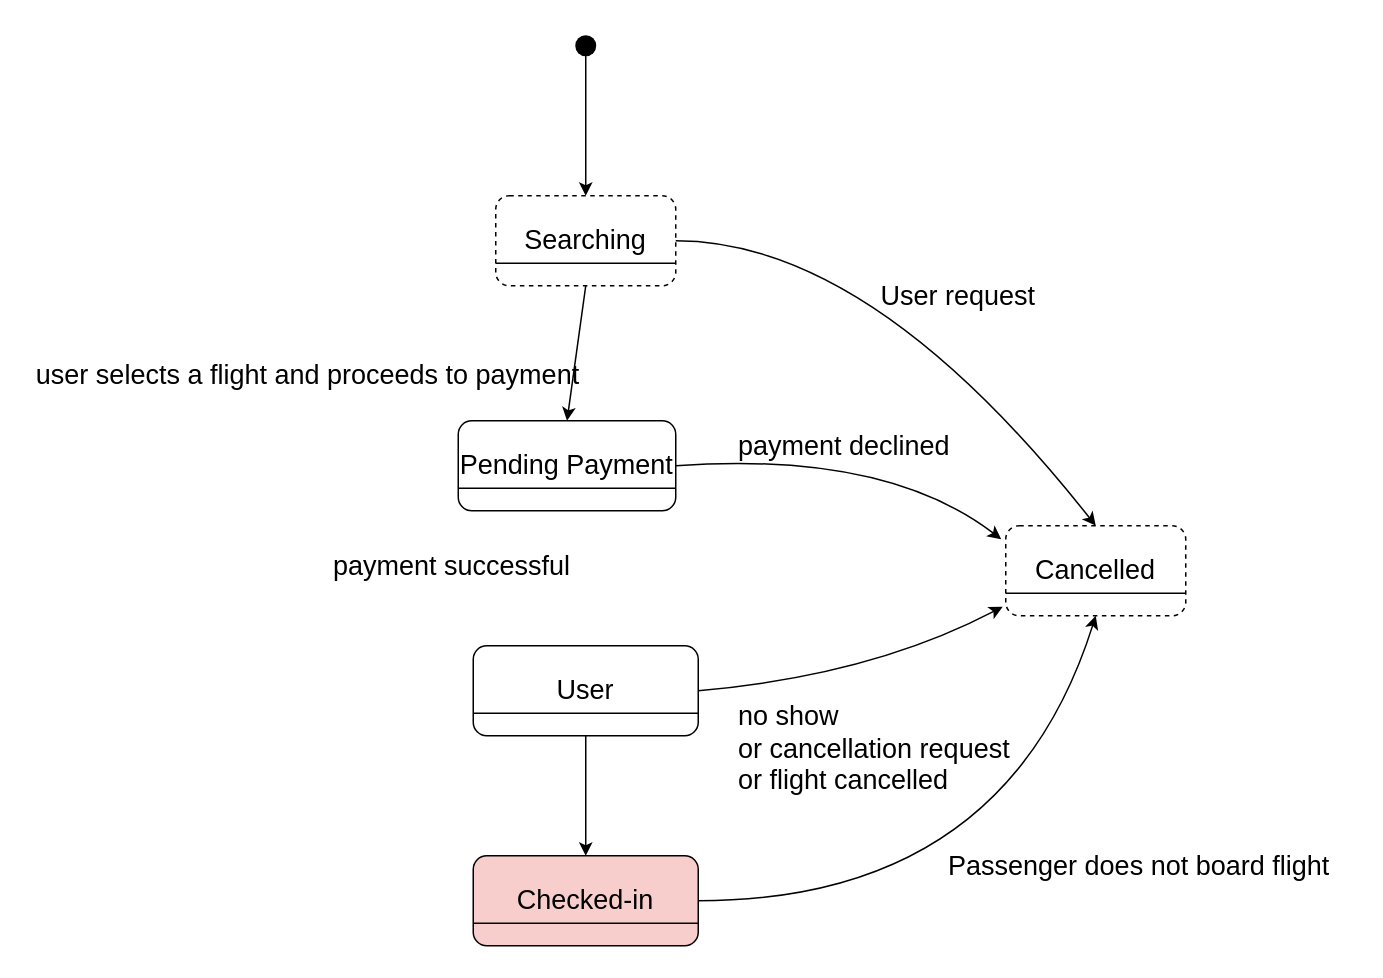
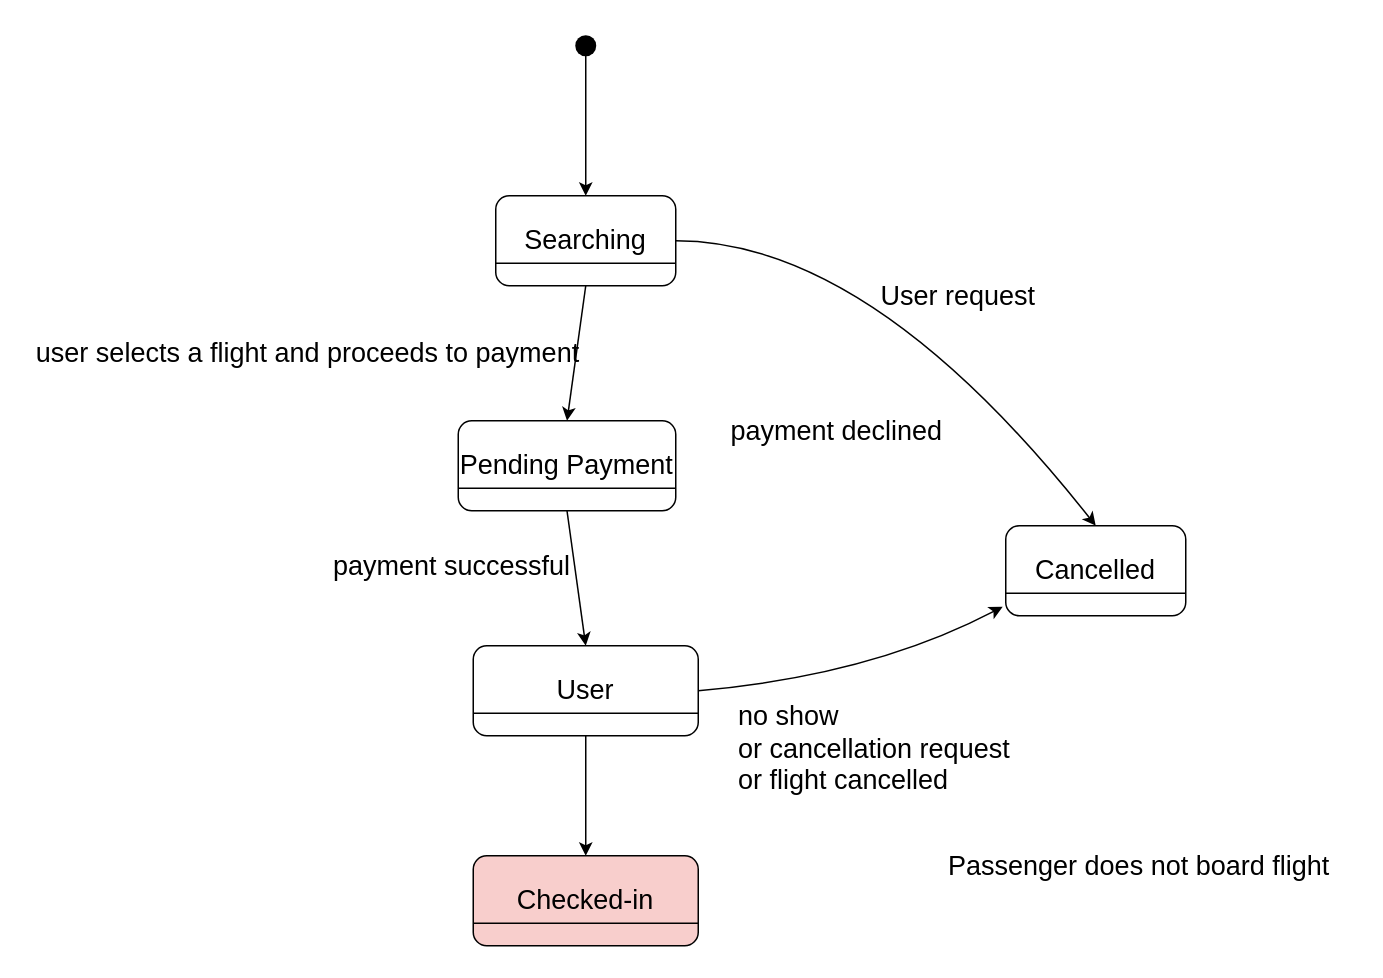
node "Searching": style dashed -> solid
node "user selects a flight and proceeds to payment": moved (308, 376) -> (308, 353)
node "payment declined": moved (878, 458) -> (871, 443)
edge "Pending Payment" -> "Cancelled": removed
node "Cancelled": style dashed -> solid
edge "Pending Payment" -> "User": added
edge "Checked-in" -> "Cancelled": removed
